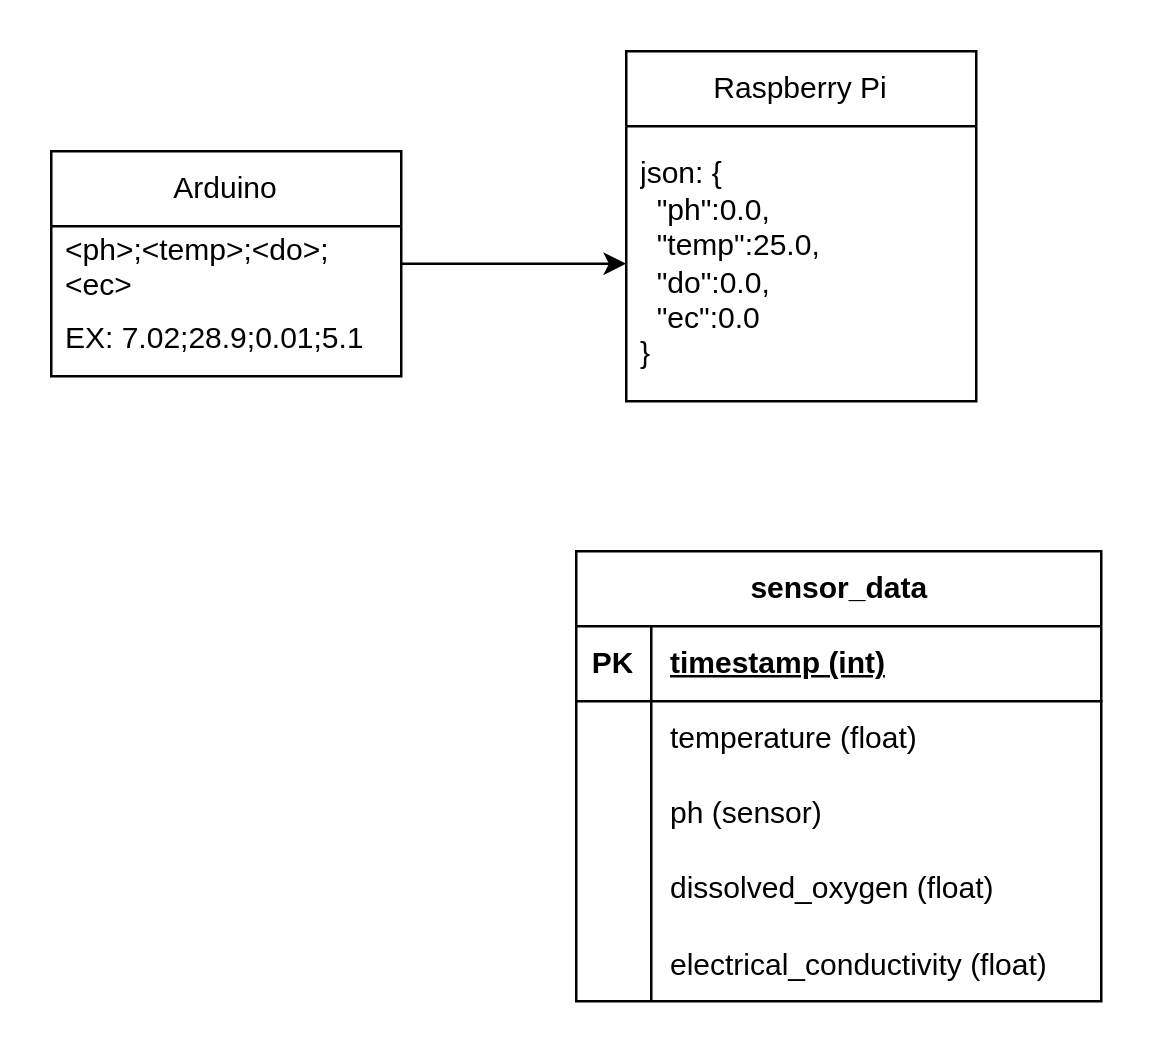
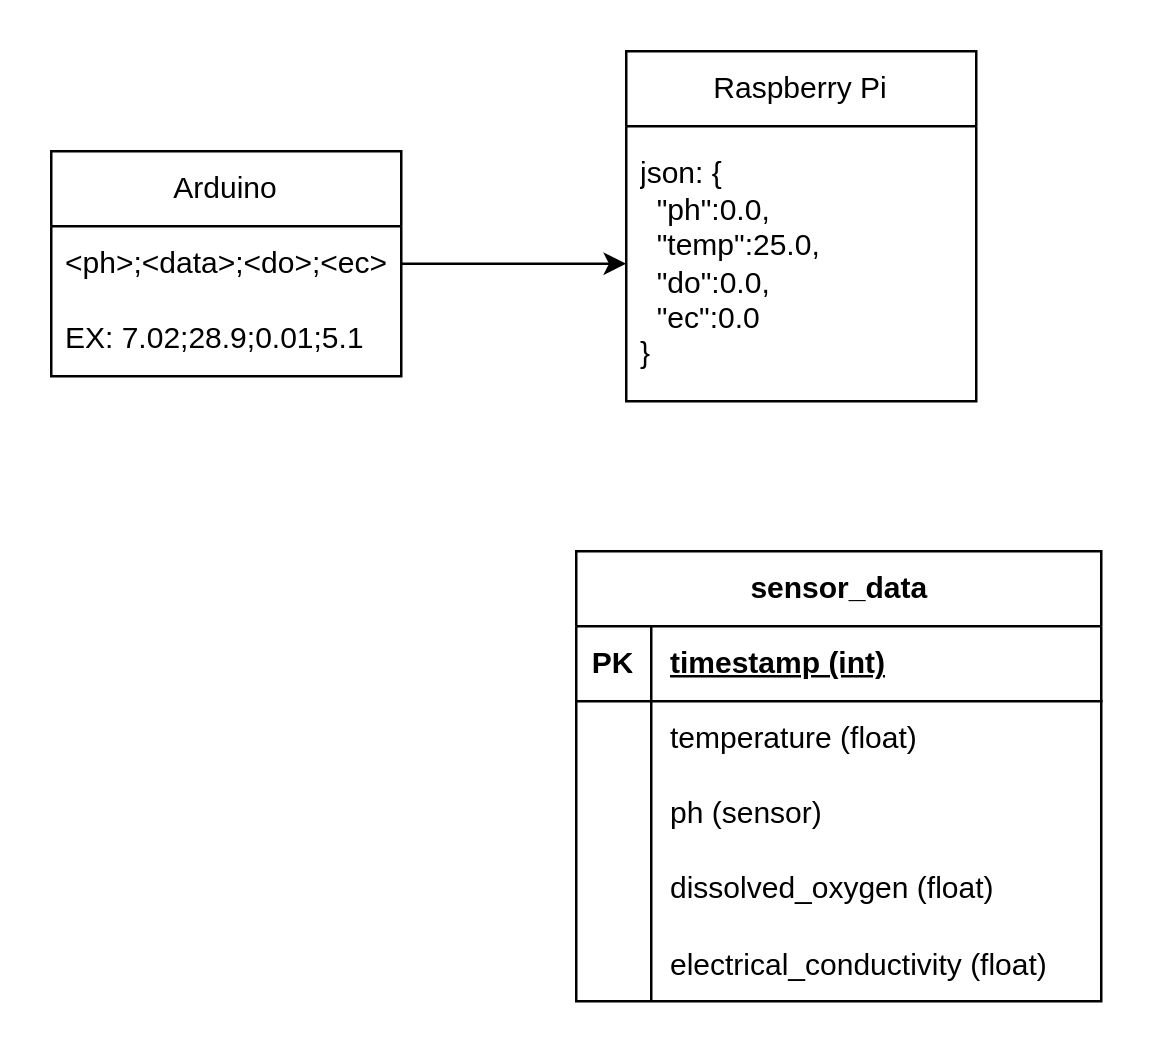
node "<ph>;<temp>;<do>;<ec>": label "<ph>;<temp>;<do>;<ec>" -> "<ph>;<data>;<do>;<ec>"
